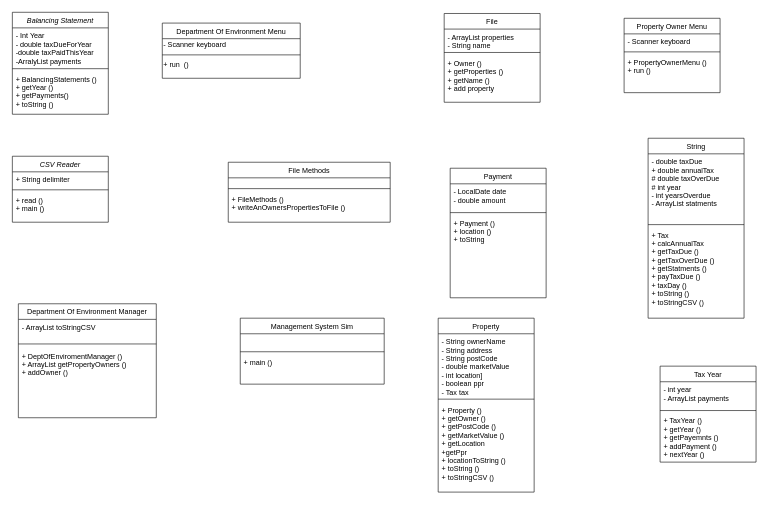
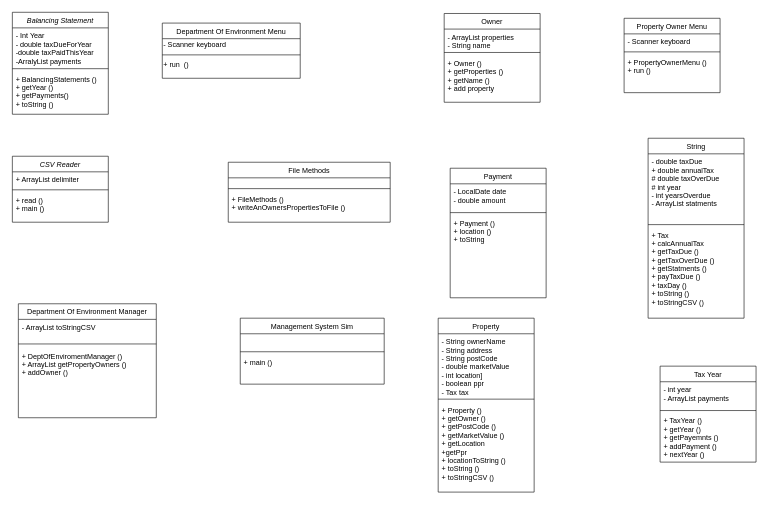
node "File": label "File" -> "Owner"
node "+ String delimiter": label "+ String delimiter" -> "+ ArrayList delimiter"
